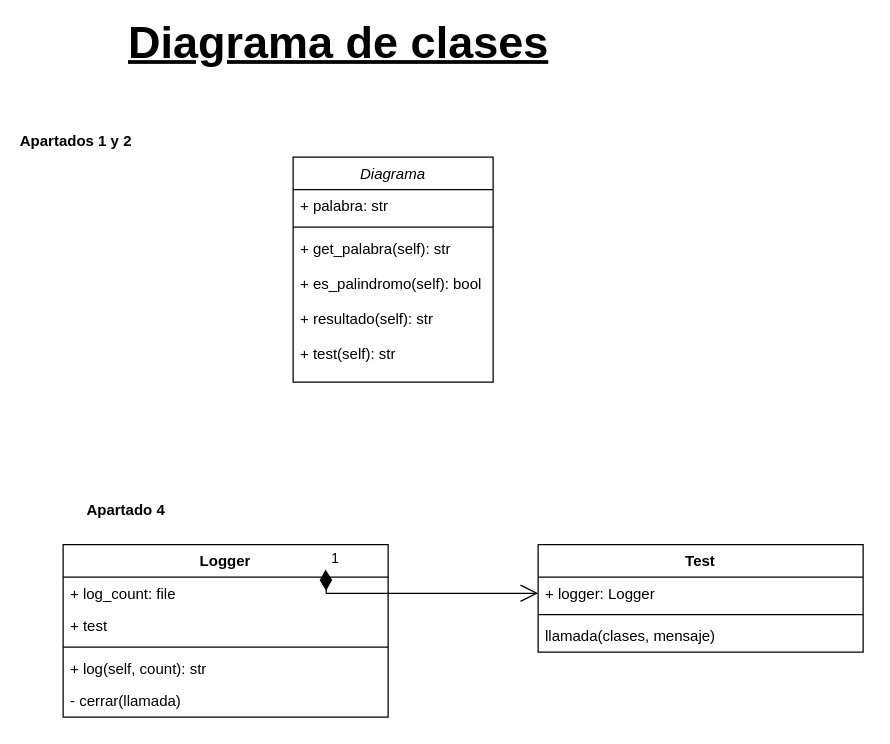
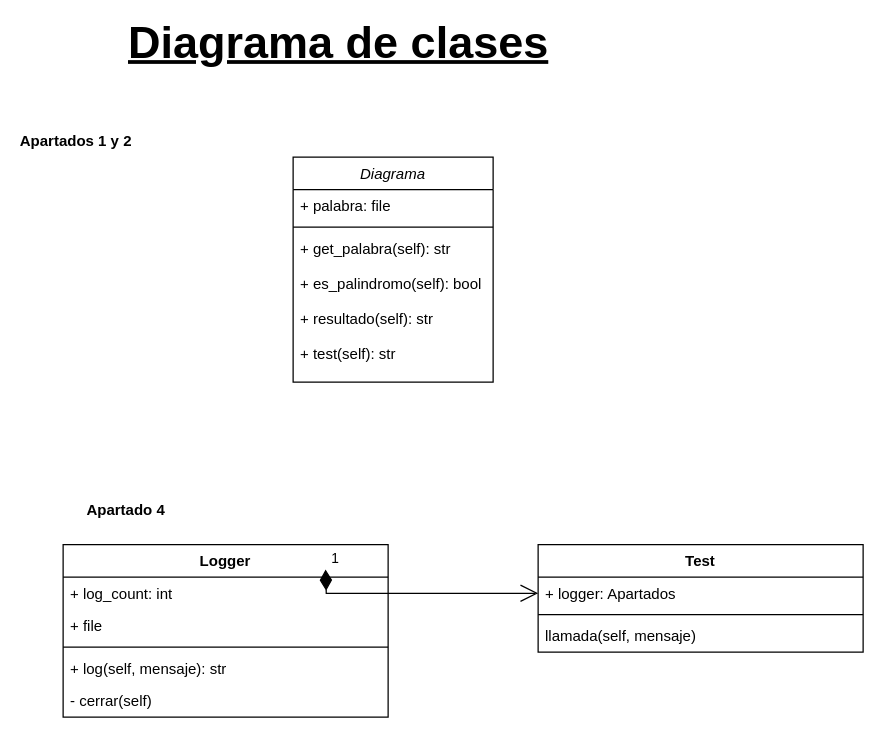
node "+ palabra: str": label "+ palabra: str" -> "+ palabra: file"
node "+ log_count: file": label "+ log_count: file" -> "+ log_count: int"
node "+ logger: Logger": label "+ logger: Logger" -> "+ logger: Apartados"
node "+ test": label "+ test" -> "+ file"
node "llamada(clases, mensaje)": label "llamada(clases, mensaje)" -> "llamada(self, mensaje)"
node "+ log(self, count): str": label "+ log(self, count): str" -> "+ log(self, mensaje): str"
node "- cerrar(llamada)": label "- cerrar(llamada)" -> "- cerrar(self)"
